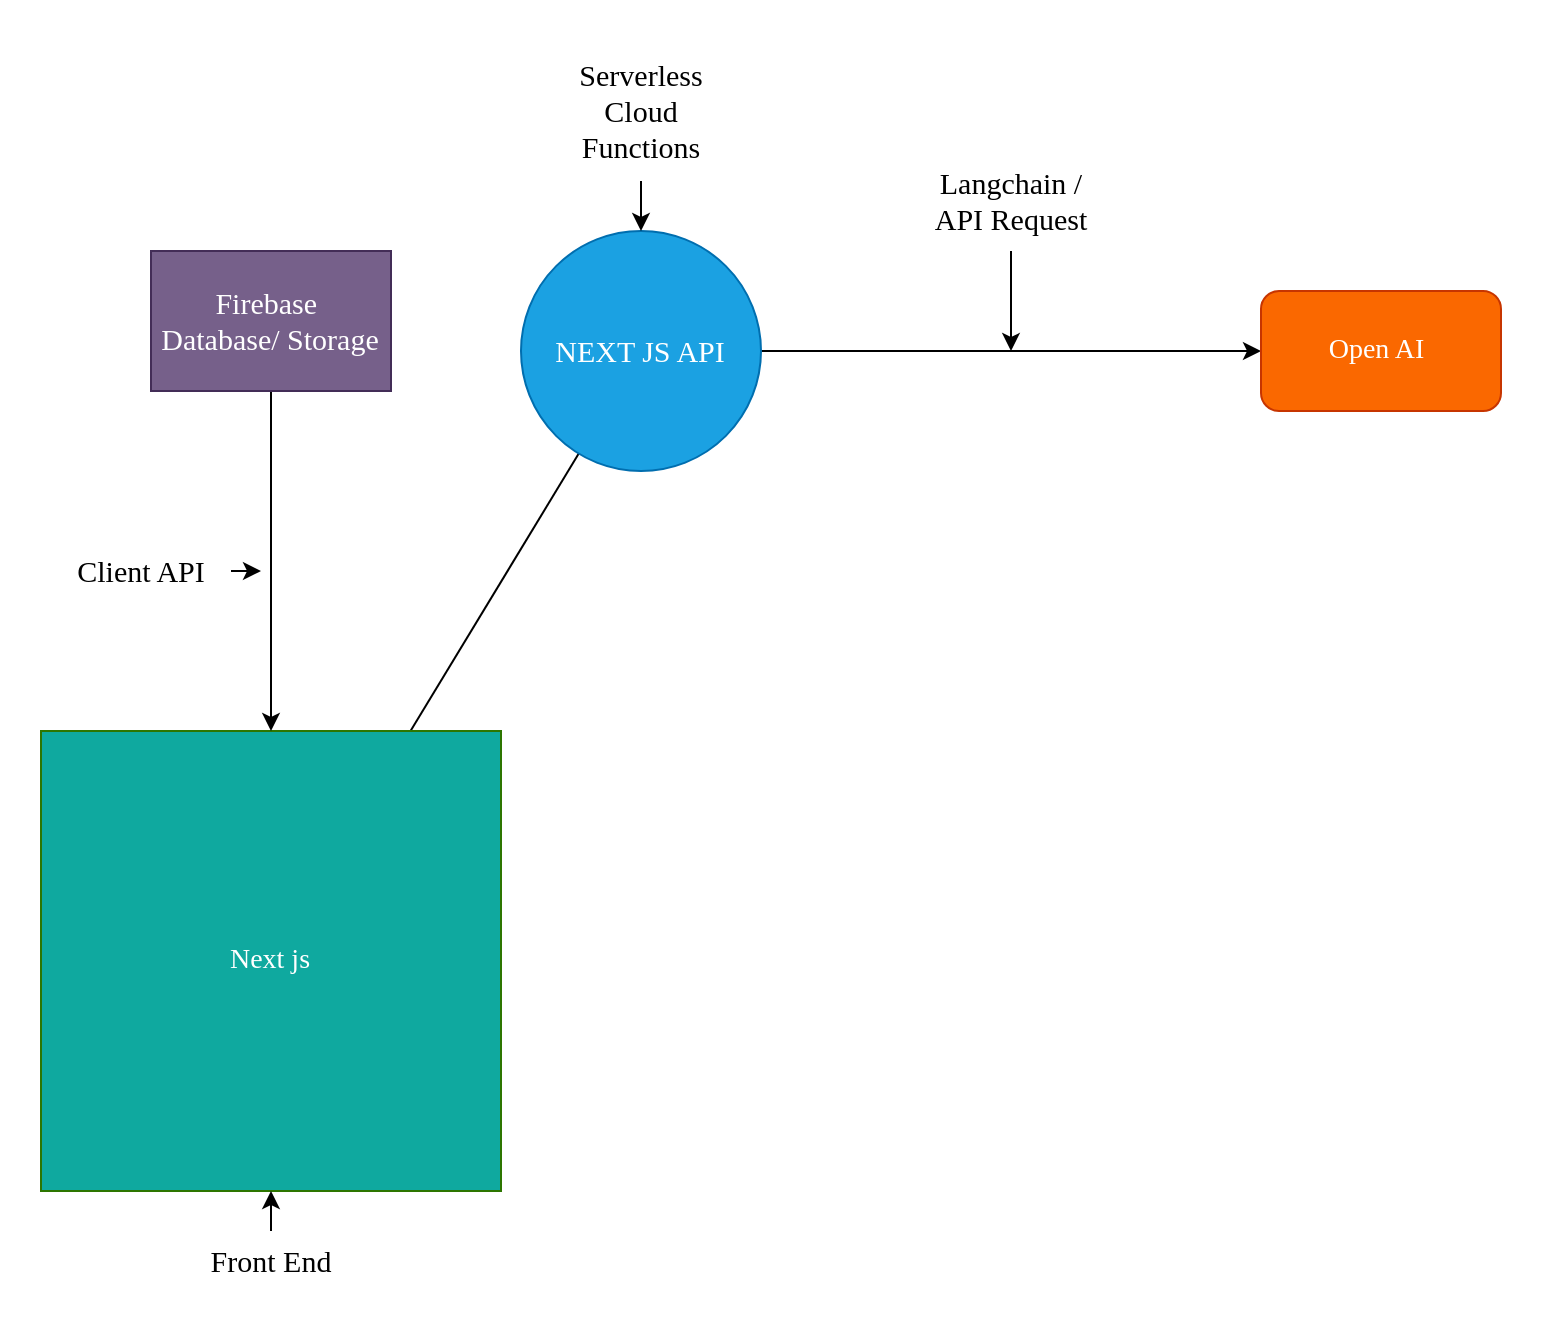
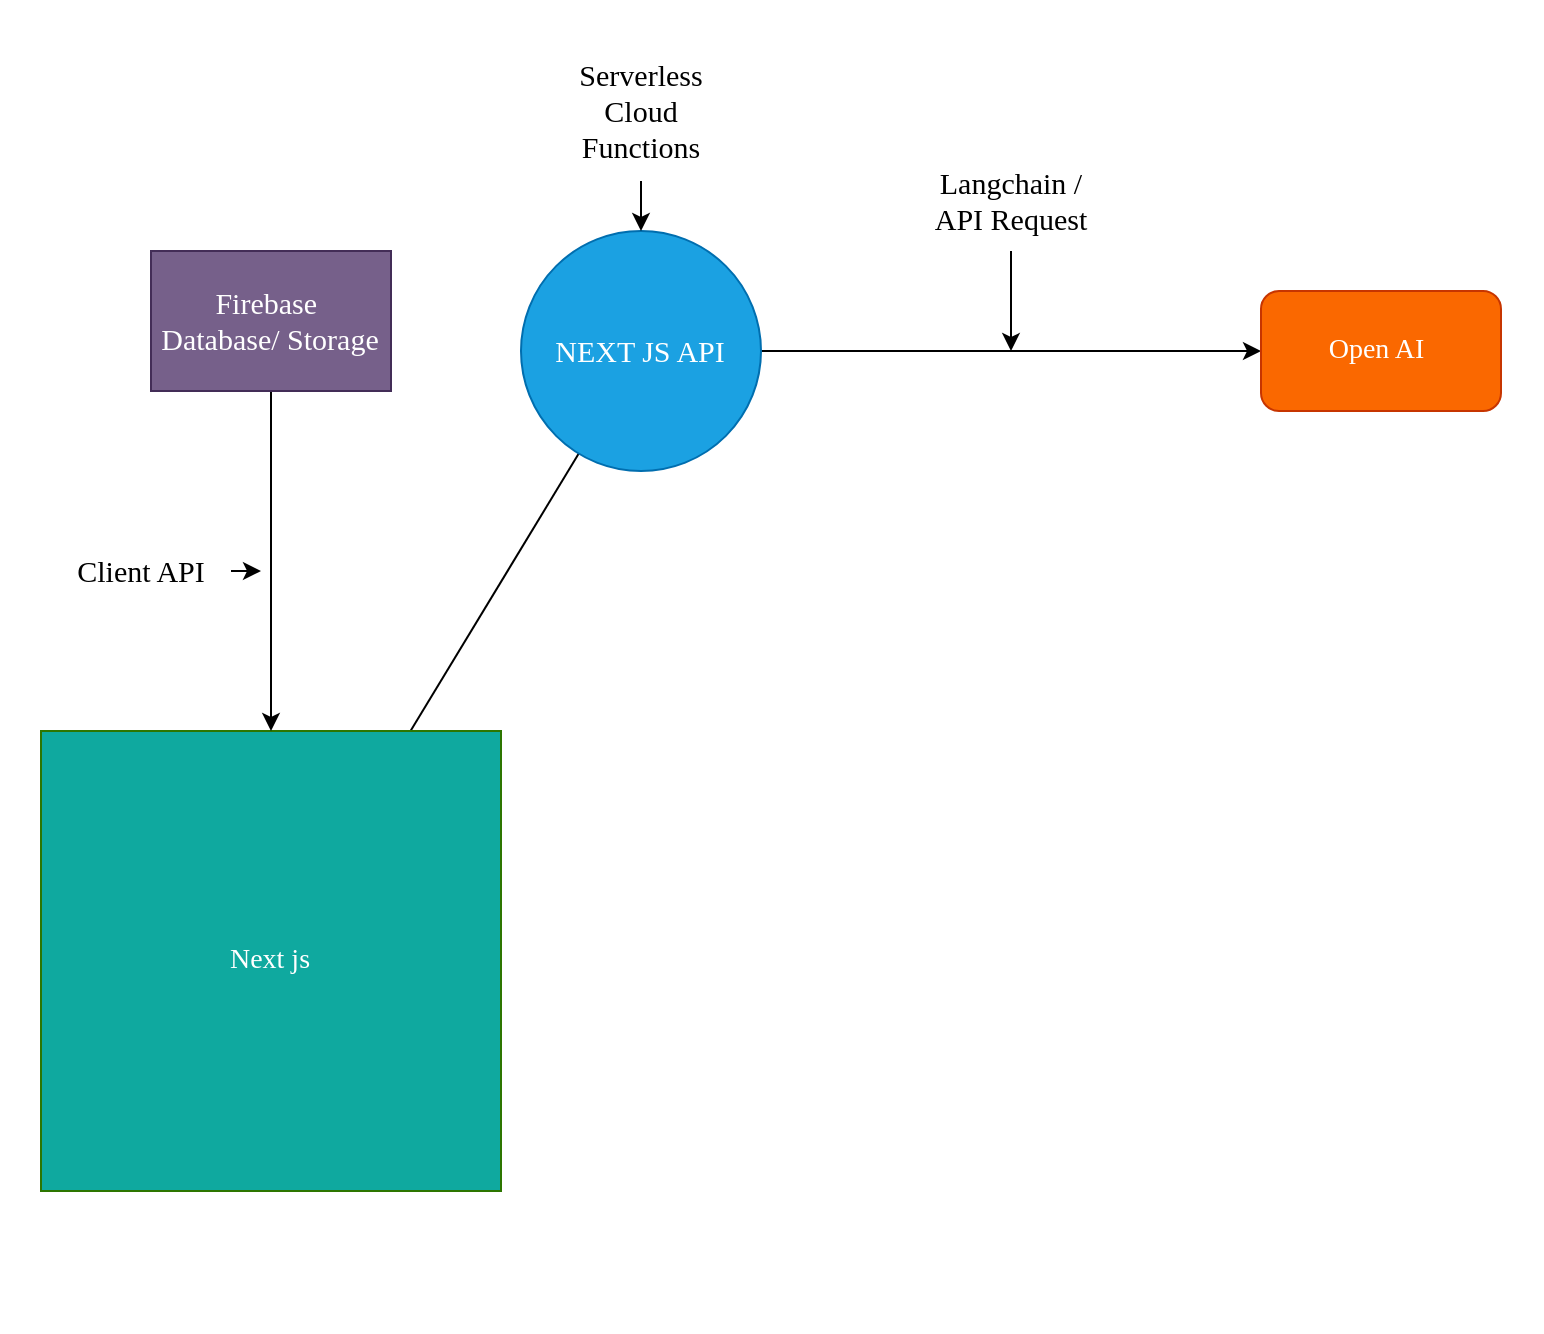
edge "Front End" -> "Next js": removed
node "Front End": removed
